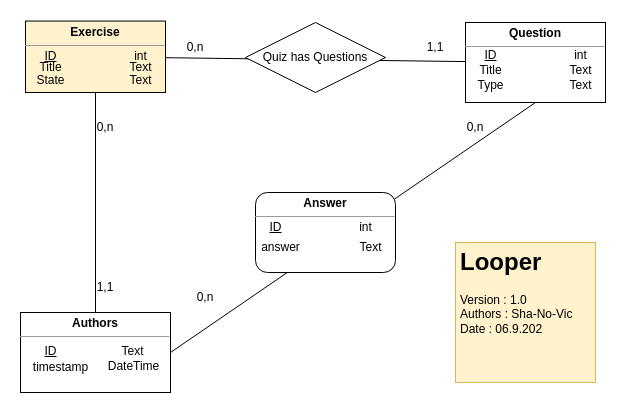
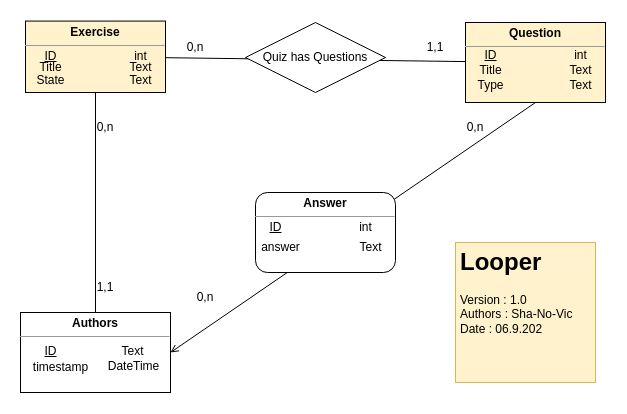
node "Question": fillcolor #ffffff -> #fff2cc
edge "Question" -- "Authors": arrowhead none -> open
